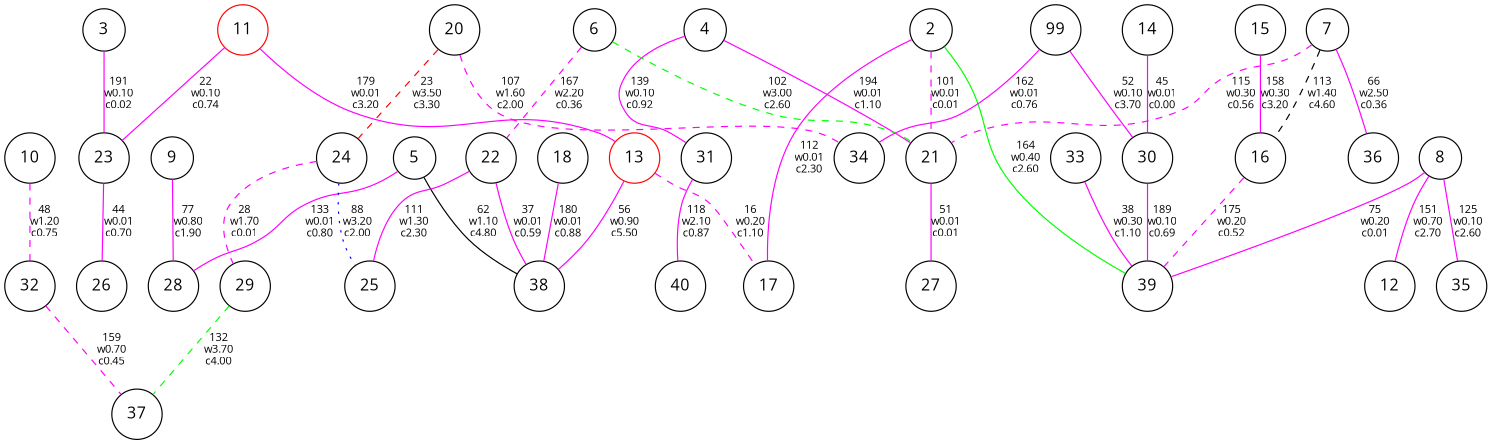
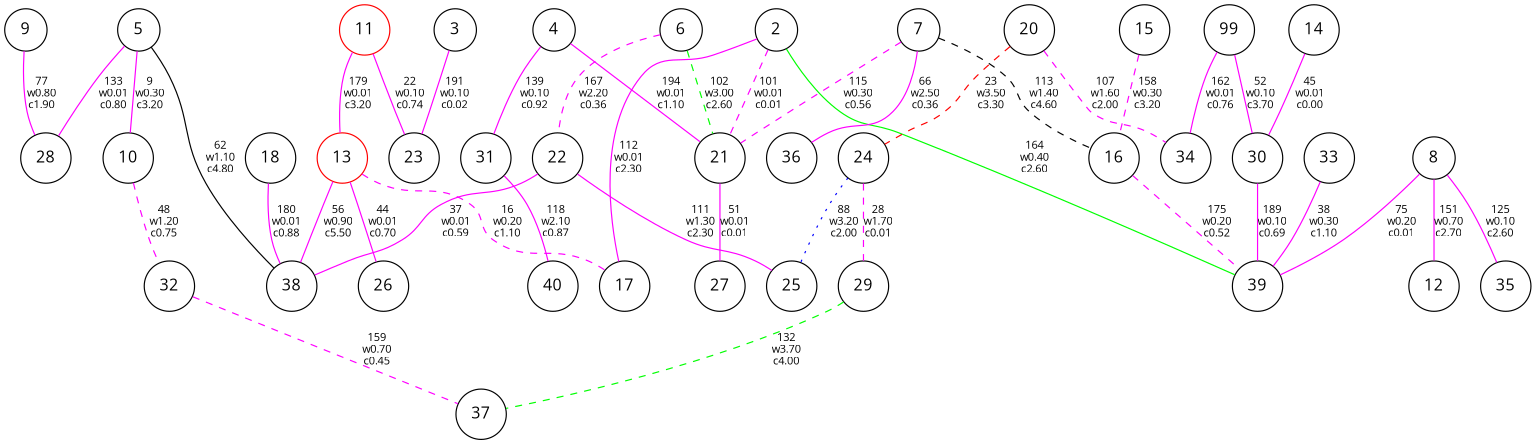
edge "5" -- "10": added, label "9 w0.30 c3.20"
edge "15" -- "16": style solid -> dashed
edge "23" -- "26": now "13" -- "26"
